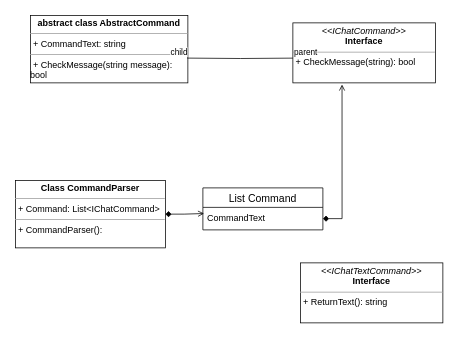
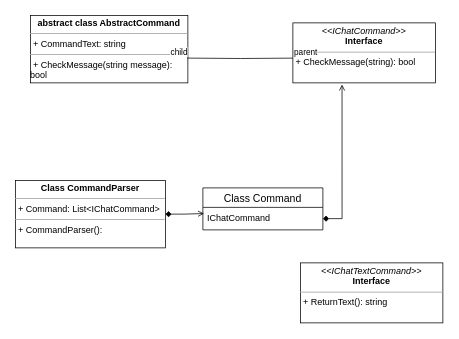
node "List Command": label "List Command" -> "Class Command"
node "CommandText": label "CommandText" -> "IChatCommand"
